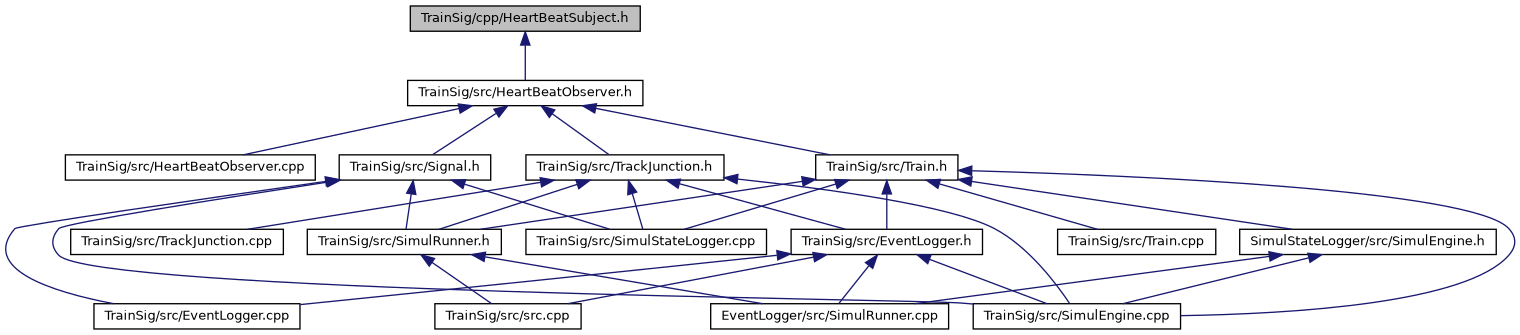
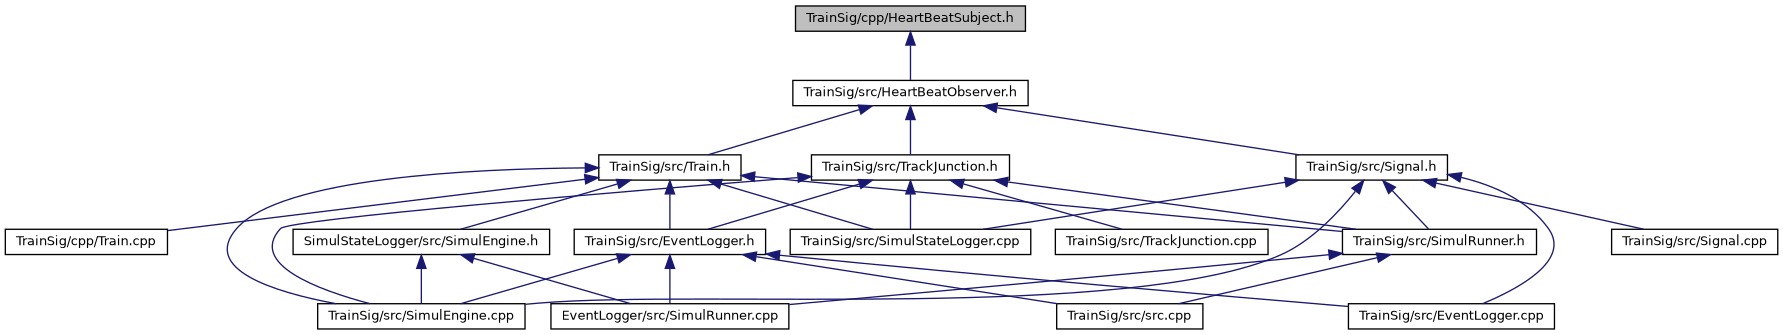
node "TrainSig/src/HeartBeatObserver.cpp": removed
node "TrainSig/src/Train.cpp": label "TrainSig/src/Train.cpp" -> "TrainSig/cpp/Train.cpp"
node "TrainSig/src/Signal.cpp": added
